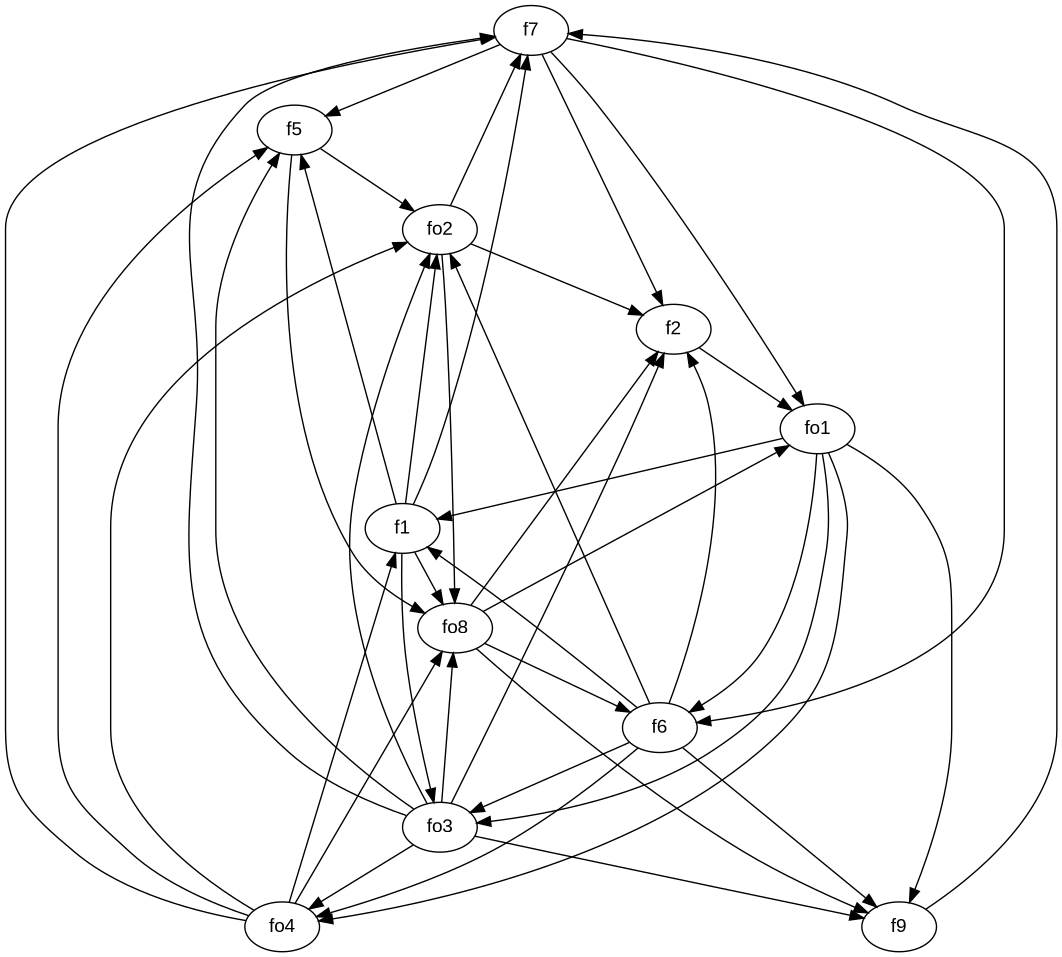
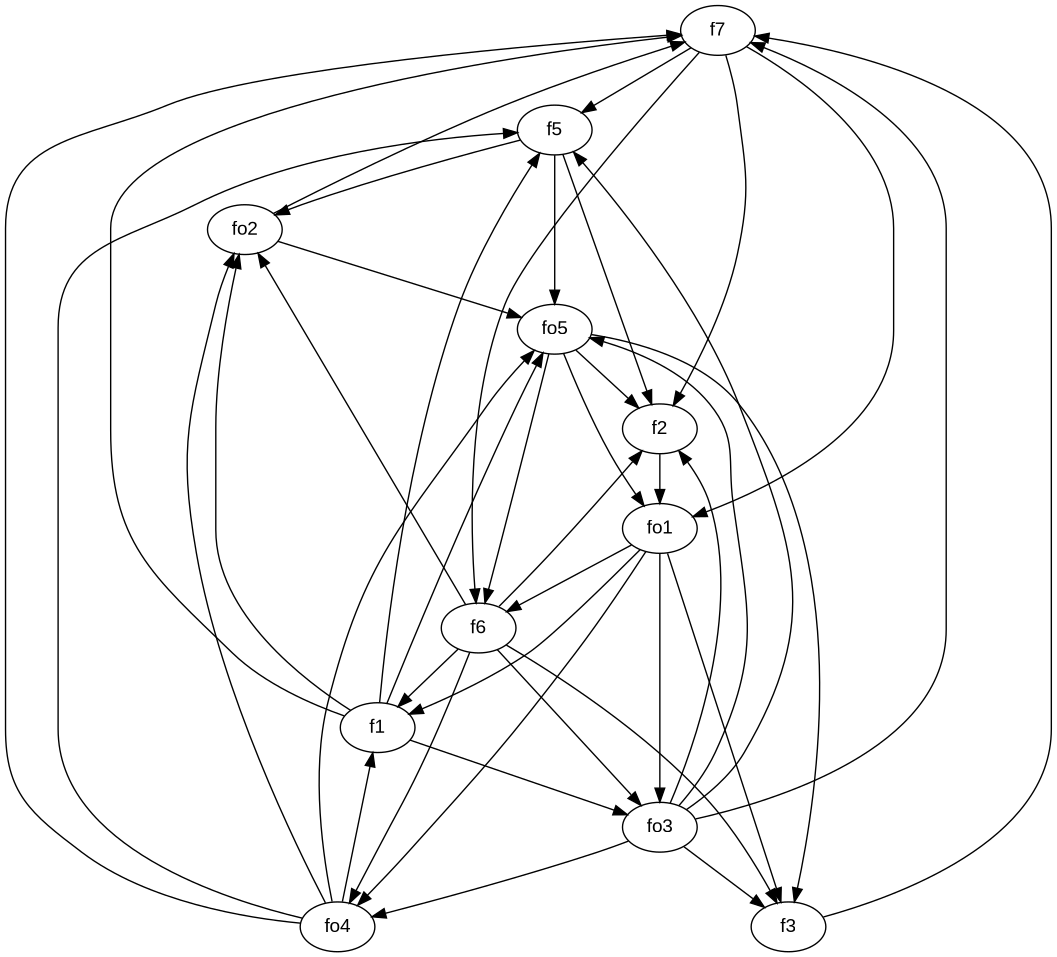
edge "fo2" -> "f2": now "f5" -> "f2"
edge "fo3" -> "fo2": removed
node "fo8": label "fo8" -> "fo5"
node "f9": label "f9" -> "f3"
